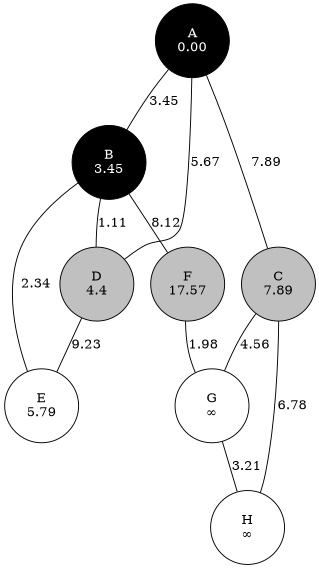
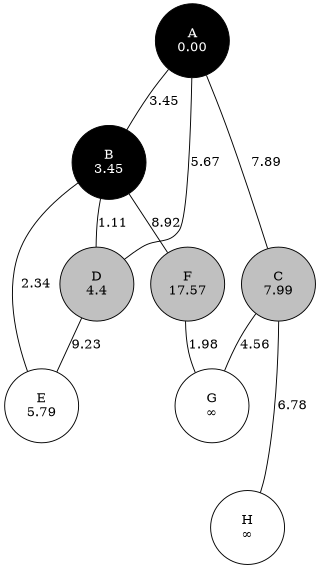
edge "B 3.45" -- "F 17.57": label "8.12" -> "8.92"
node "C 7.89": label "C 7.89" -> "C 7.99"
edge "G ∞" -- "H ∞": removed, label "3.21"
